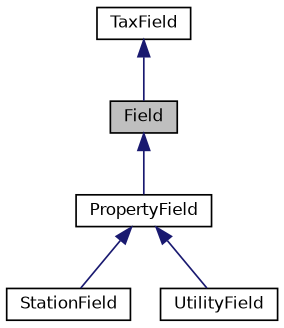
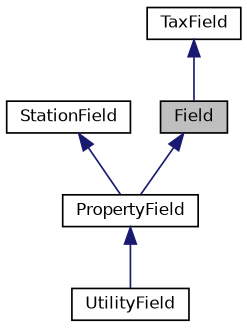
edge "StationField" -> "PropertyField": reversed
